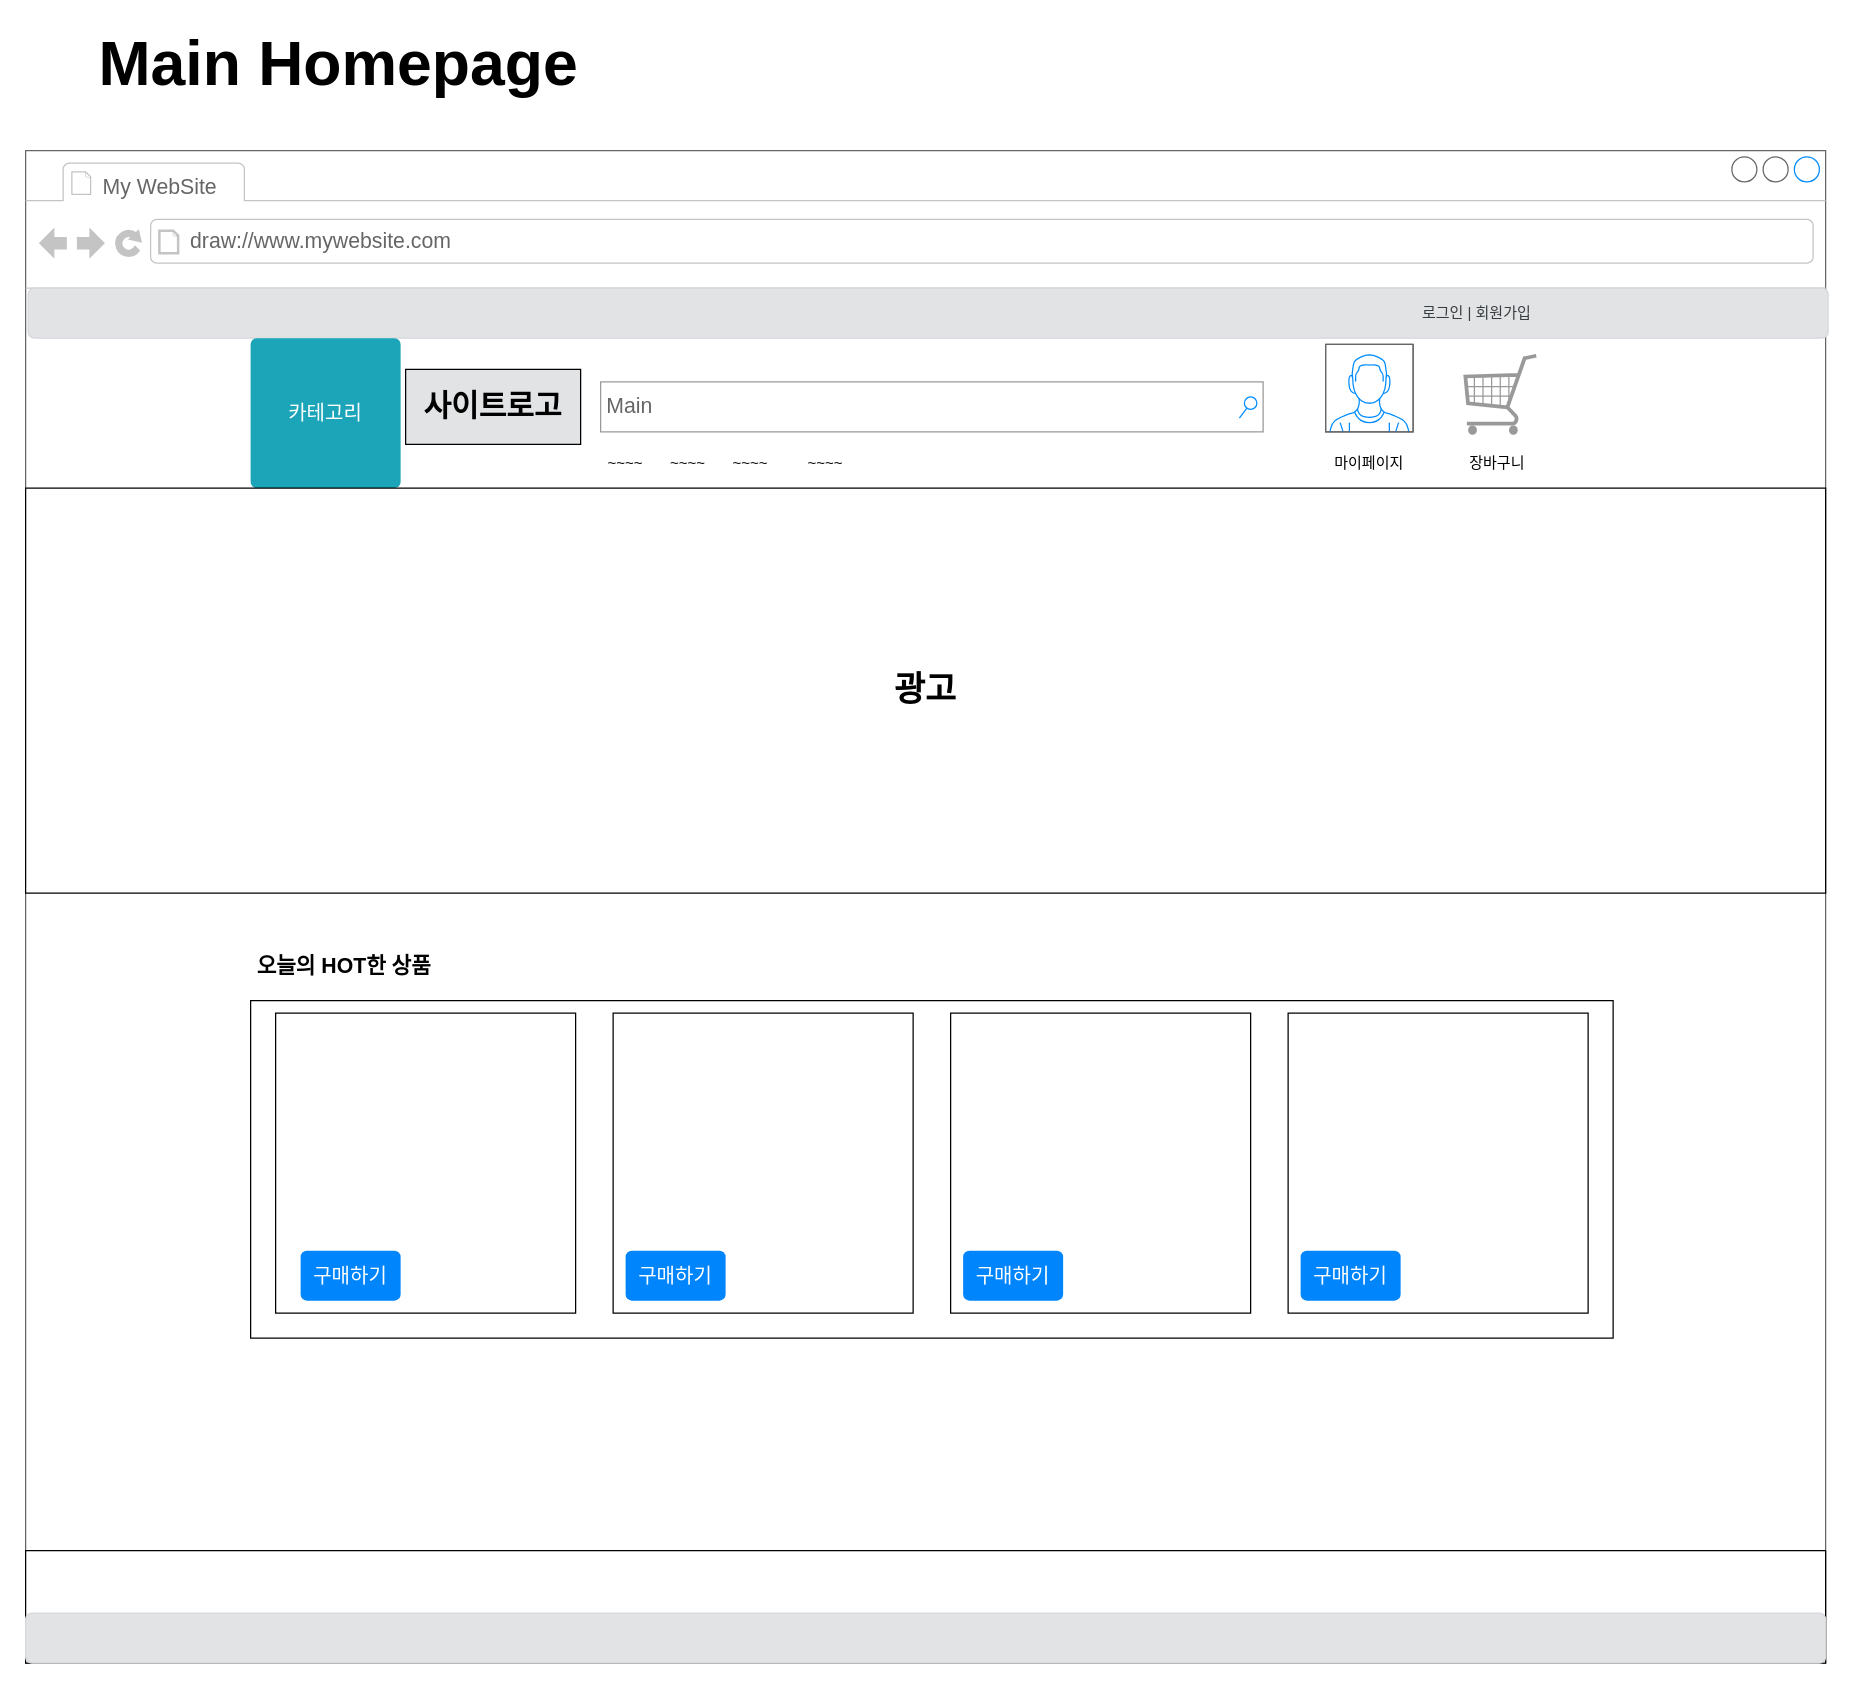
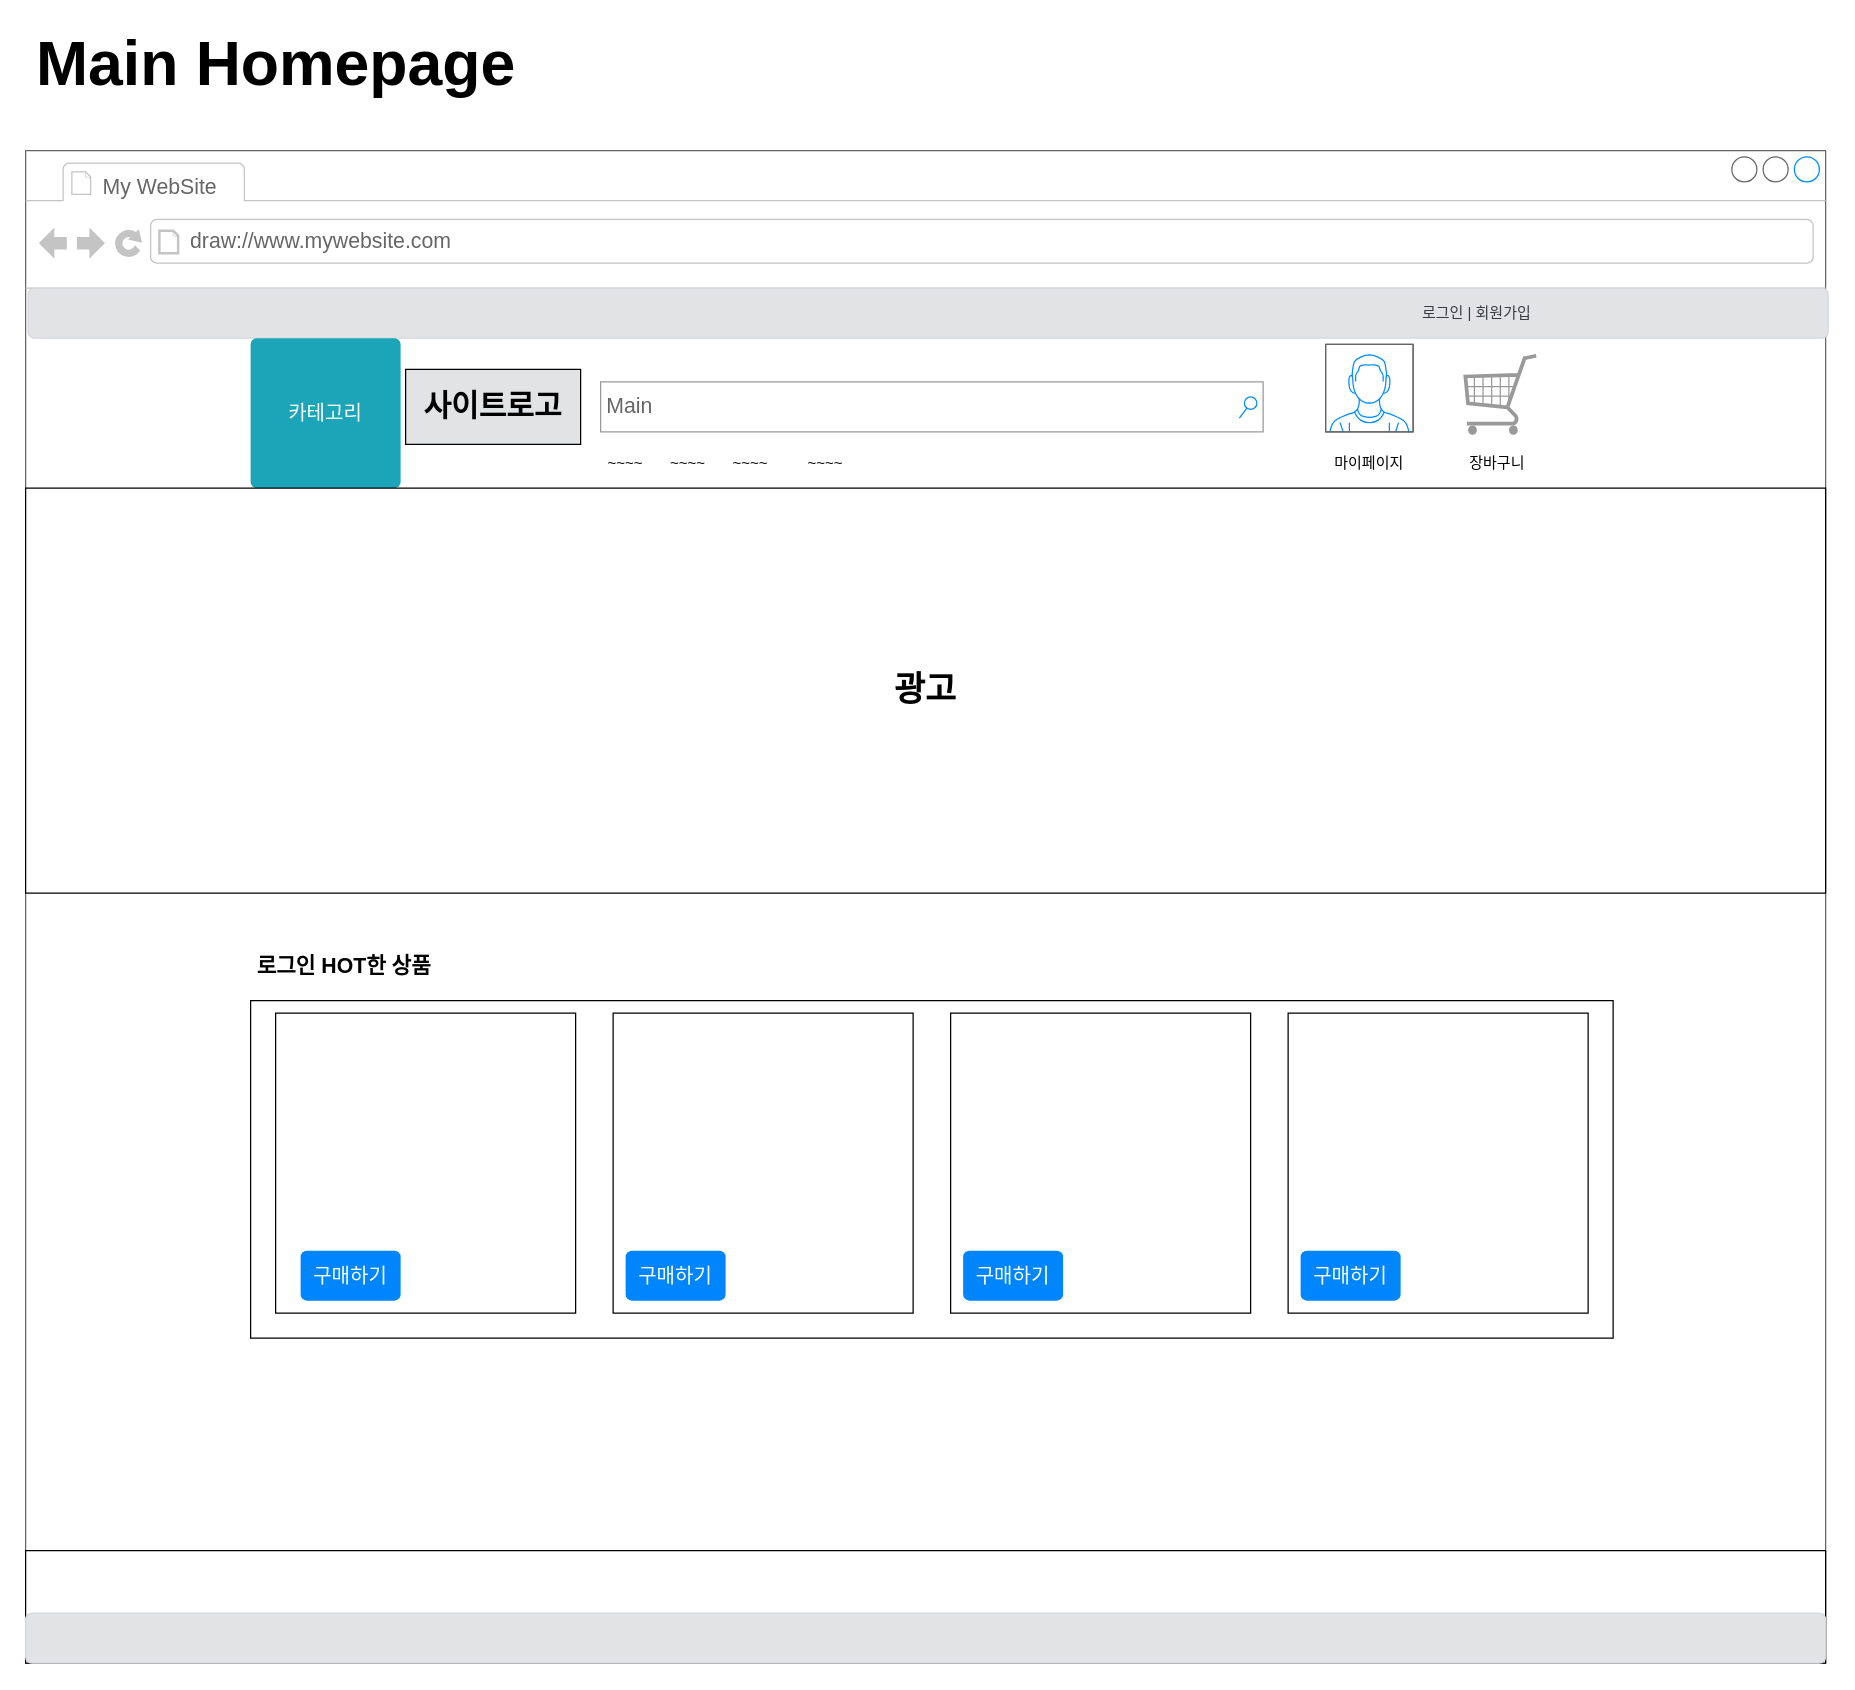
node "Main Homepage": moved (338, 63) -> (276, 63)
node "오늘의 HOT한 상품": label "오늘의 HOT한 상품" -> "로그인 HOT한 상품"
